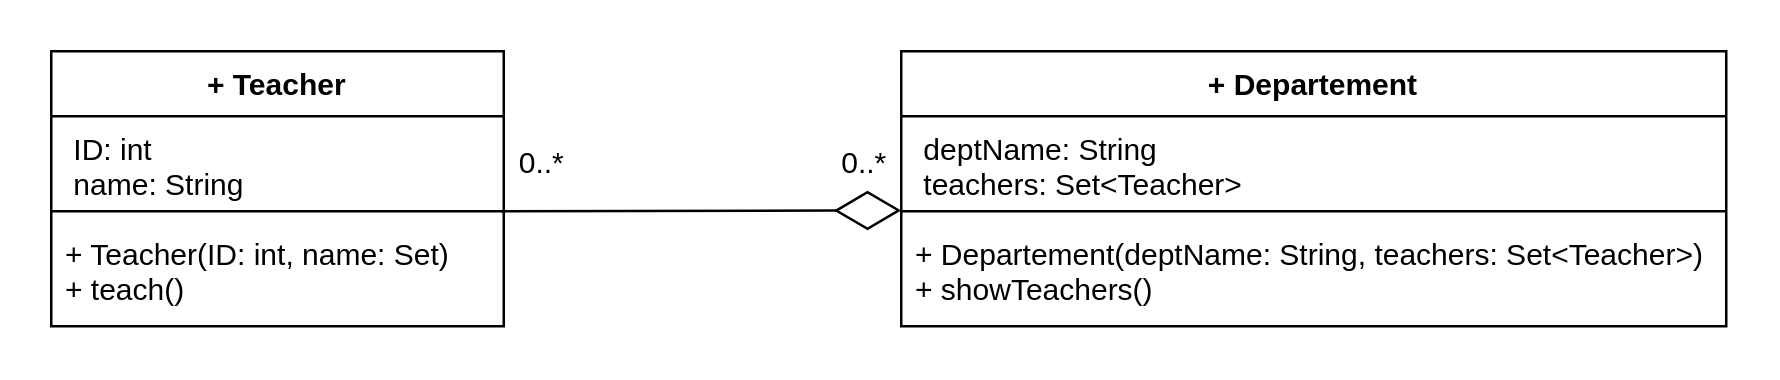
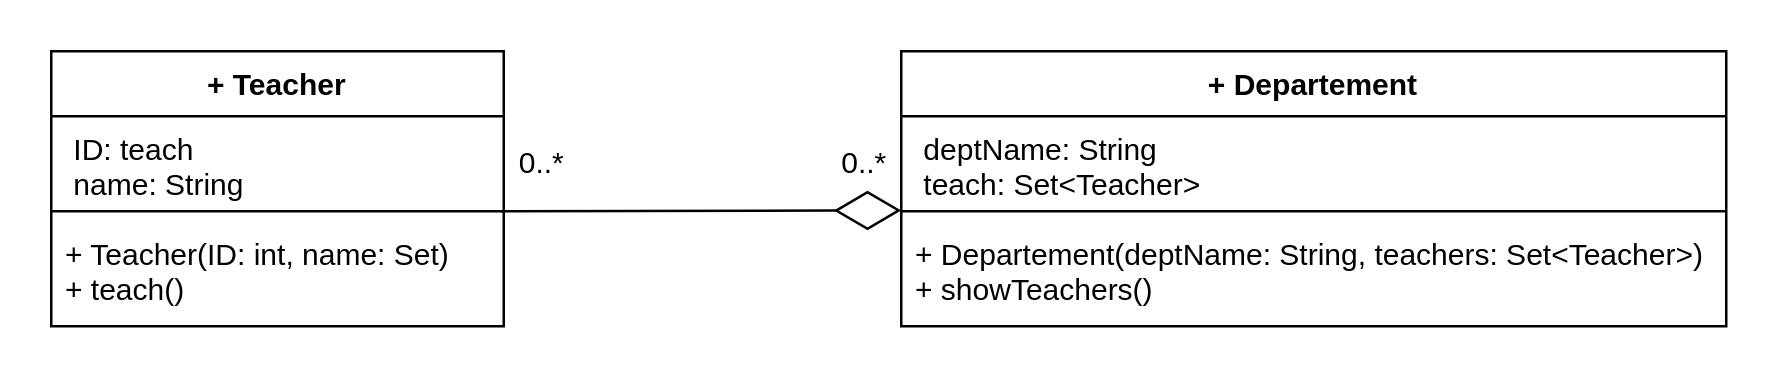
node "ID: int name: String": label "ID: int name: String" -> "ID: teach name: String"
node "deptName: String teachers: Set<Teacher>": label "deptName: String teachers: Set<Teacher>" -> "deptName: String teach: Set<Teacher>"
